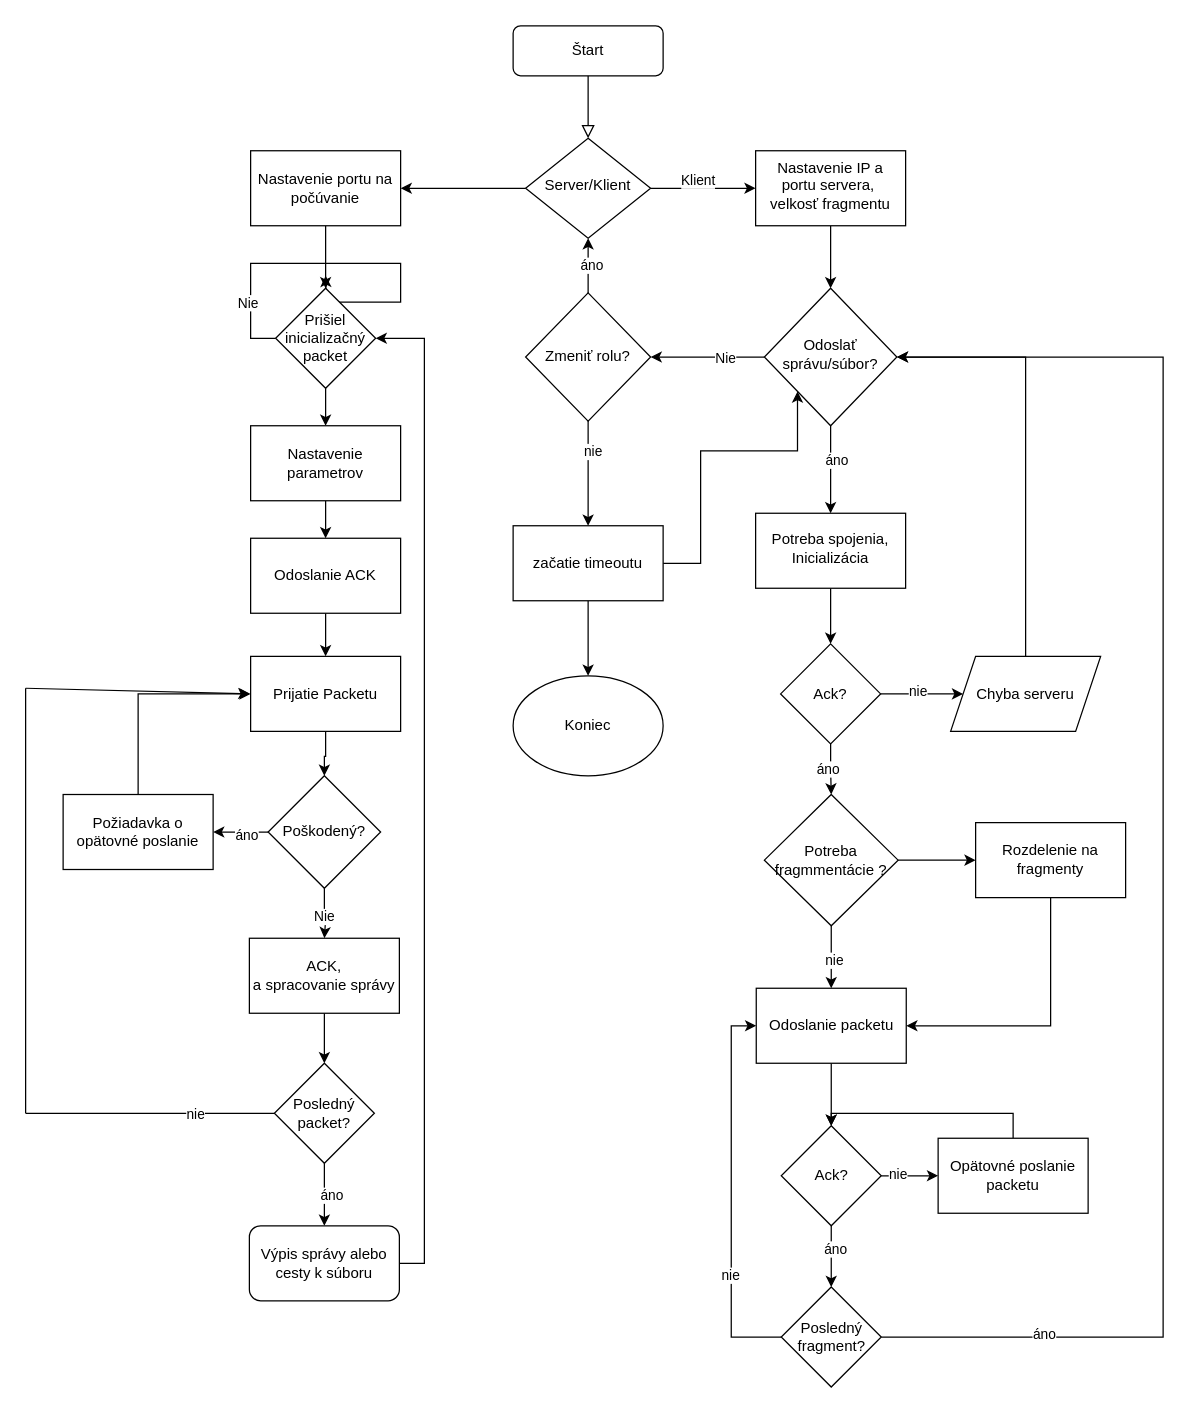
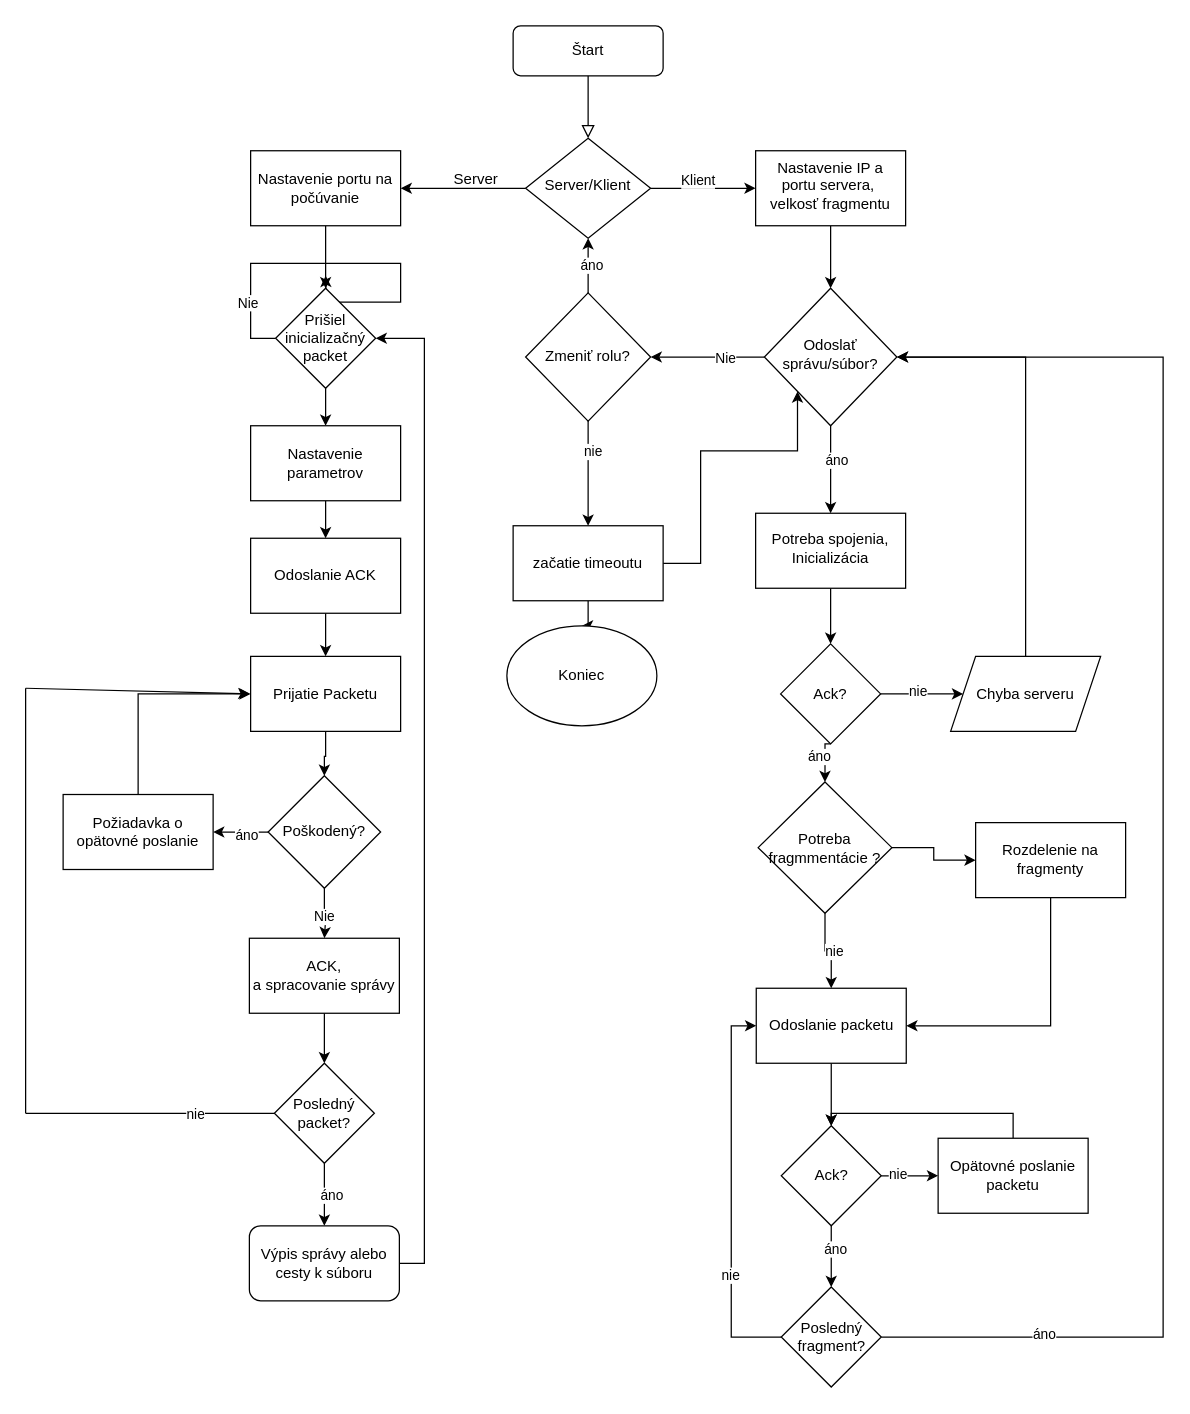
node "Server": added
node "Koniec": moved (588, 726) -> (582, 676)
node "Potreba fragmmentácie ?": moved (831, 860) -> (825, 848)
